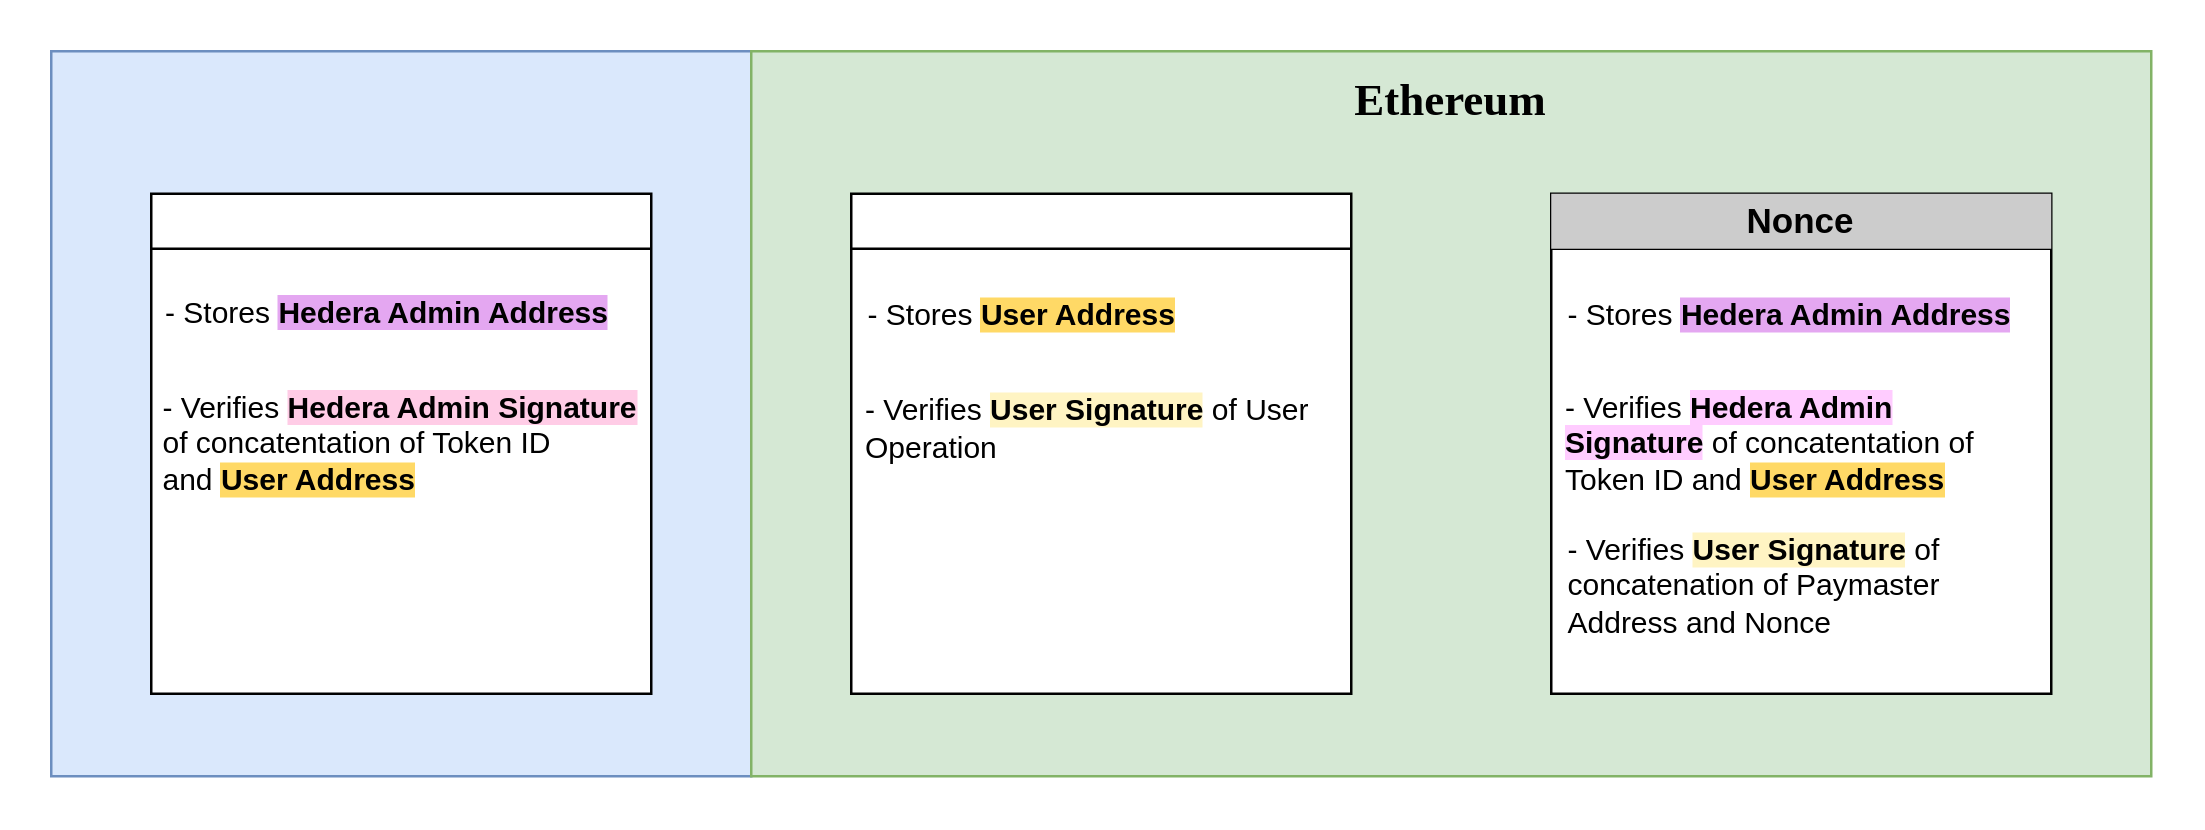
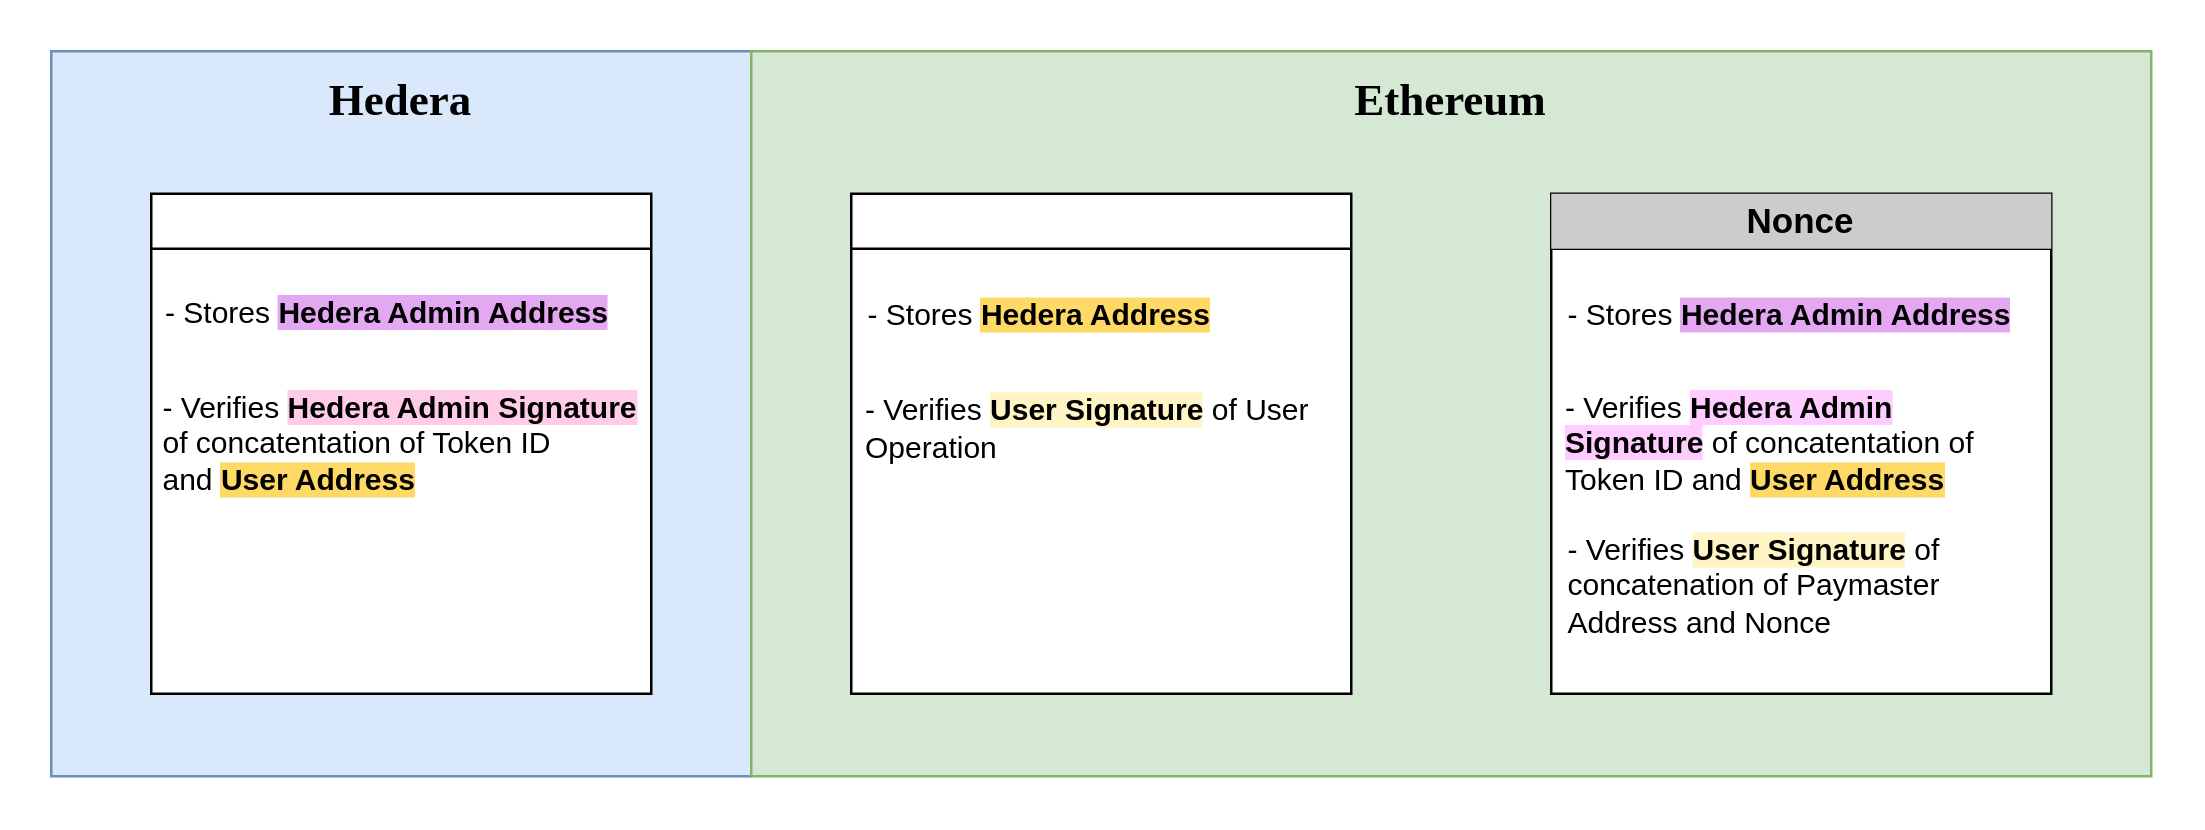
node "Hedera": added
node "- Stores User Address": label "- Stores User Address" -> "- Stores Hedera Address"
